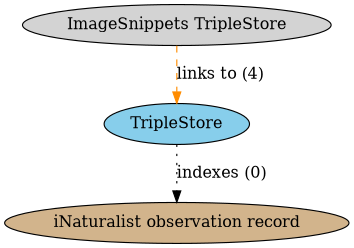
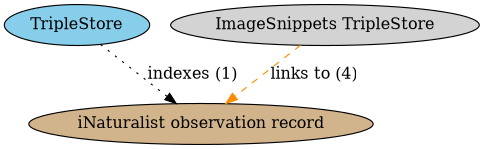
edge "ImageSnippets TripleStore" -> "TripleStore": now "ImageSnippets TripleStore" -> "iNaturalist observation record"
edge "TripleStore" -> "iNaturalist observation record": label "indexes (0)" -> "indexes (1)"
